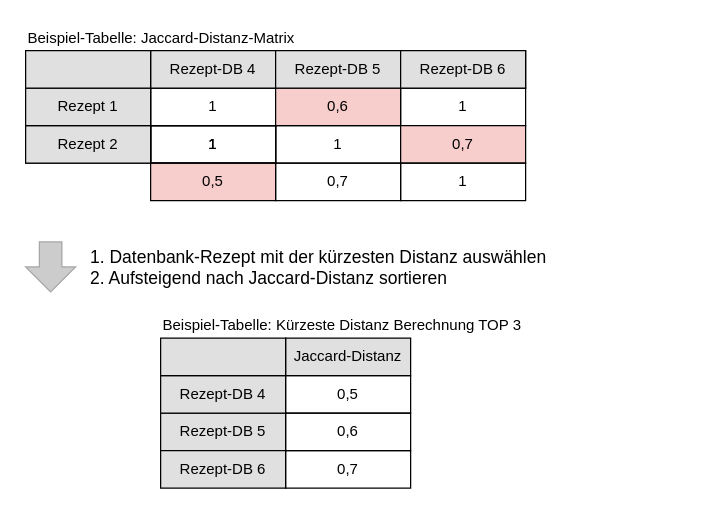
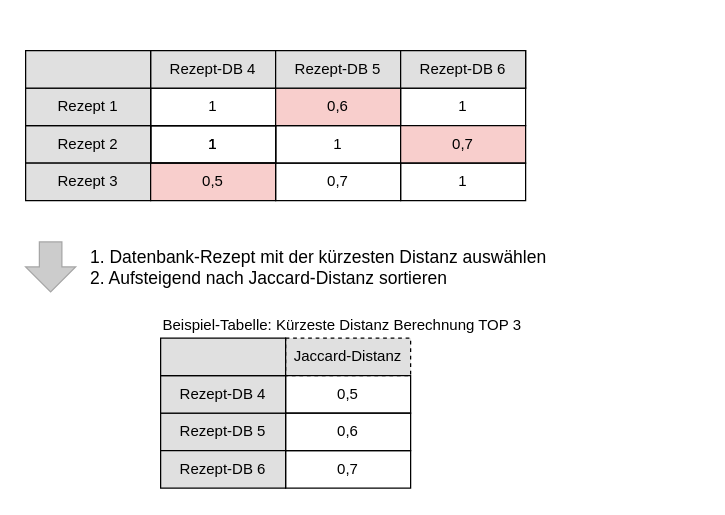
node "Beispiel-Tabelle: Jaccard-Distanz-Matrix": removed
node "Rezept 3": added
node "Jaccard-Distanz": style solid -> dashed
